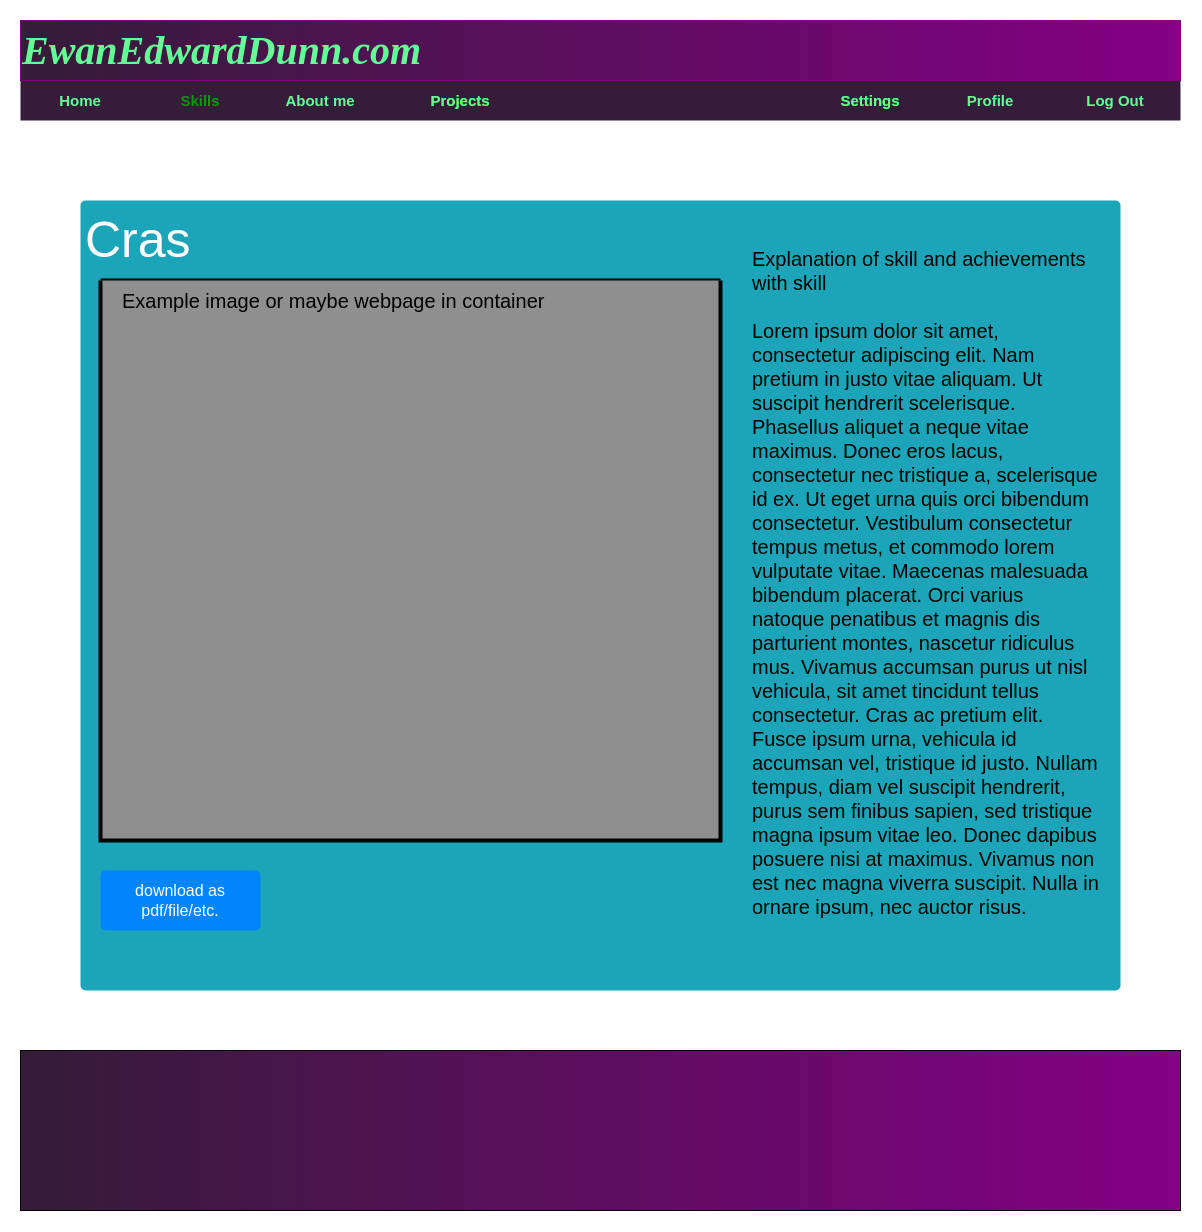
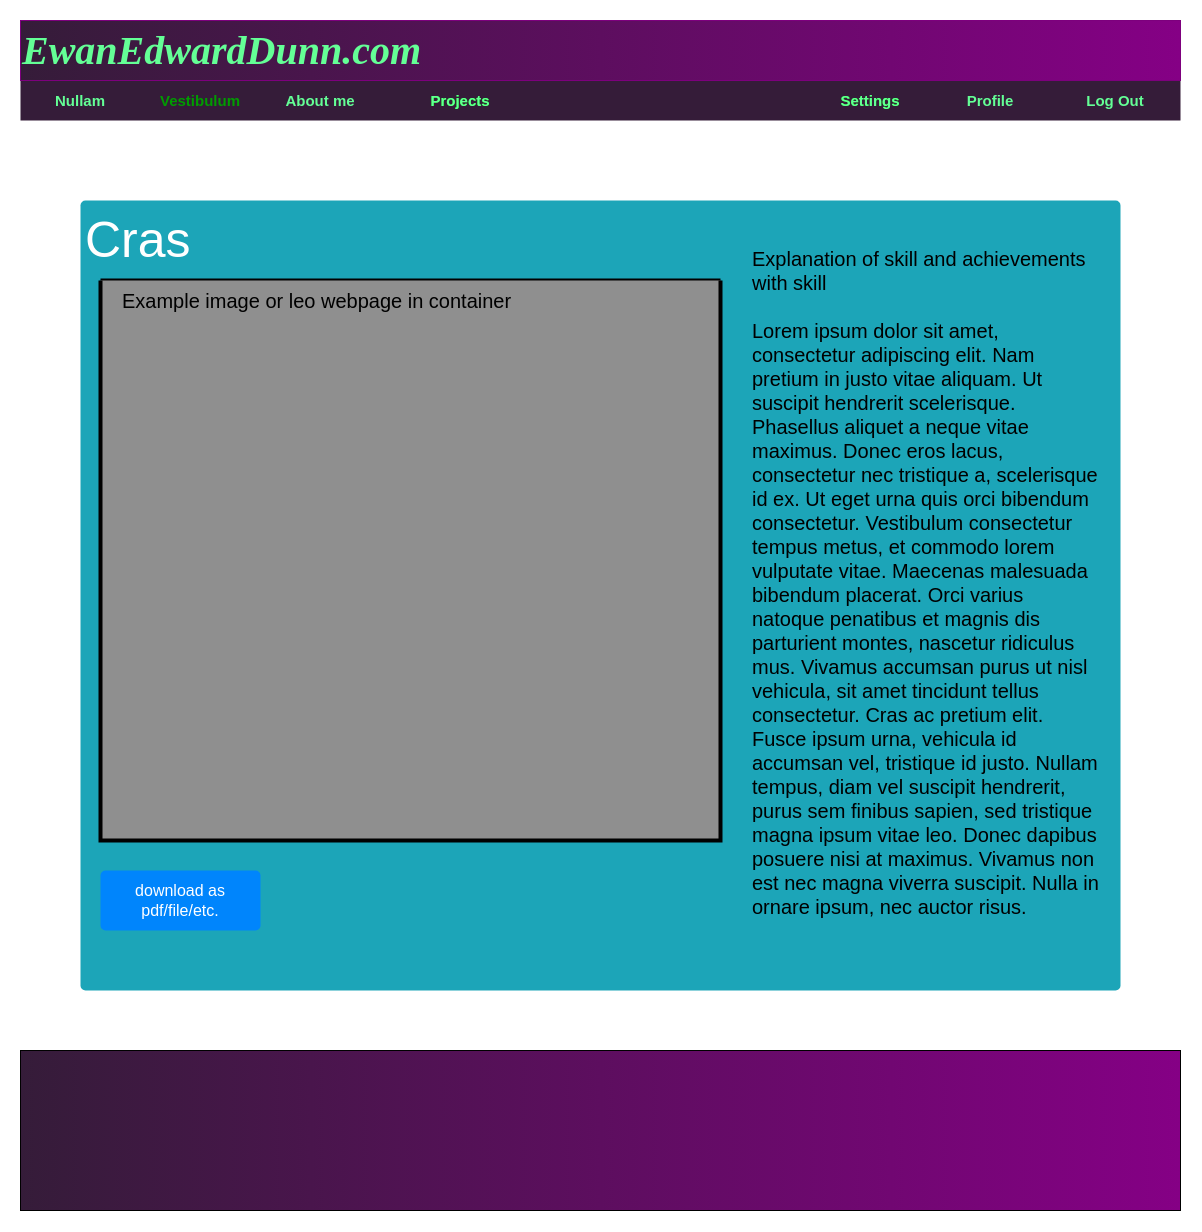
node "Home": label "Home" -> "Nullam"
node "Skills": label "Skills" -> "Vestibulum"
node "Example image or maybe webpage in container": label "Example image or maybe webpage in container" -> "Example image or leo webpage in container"
